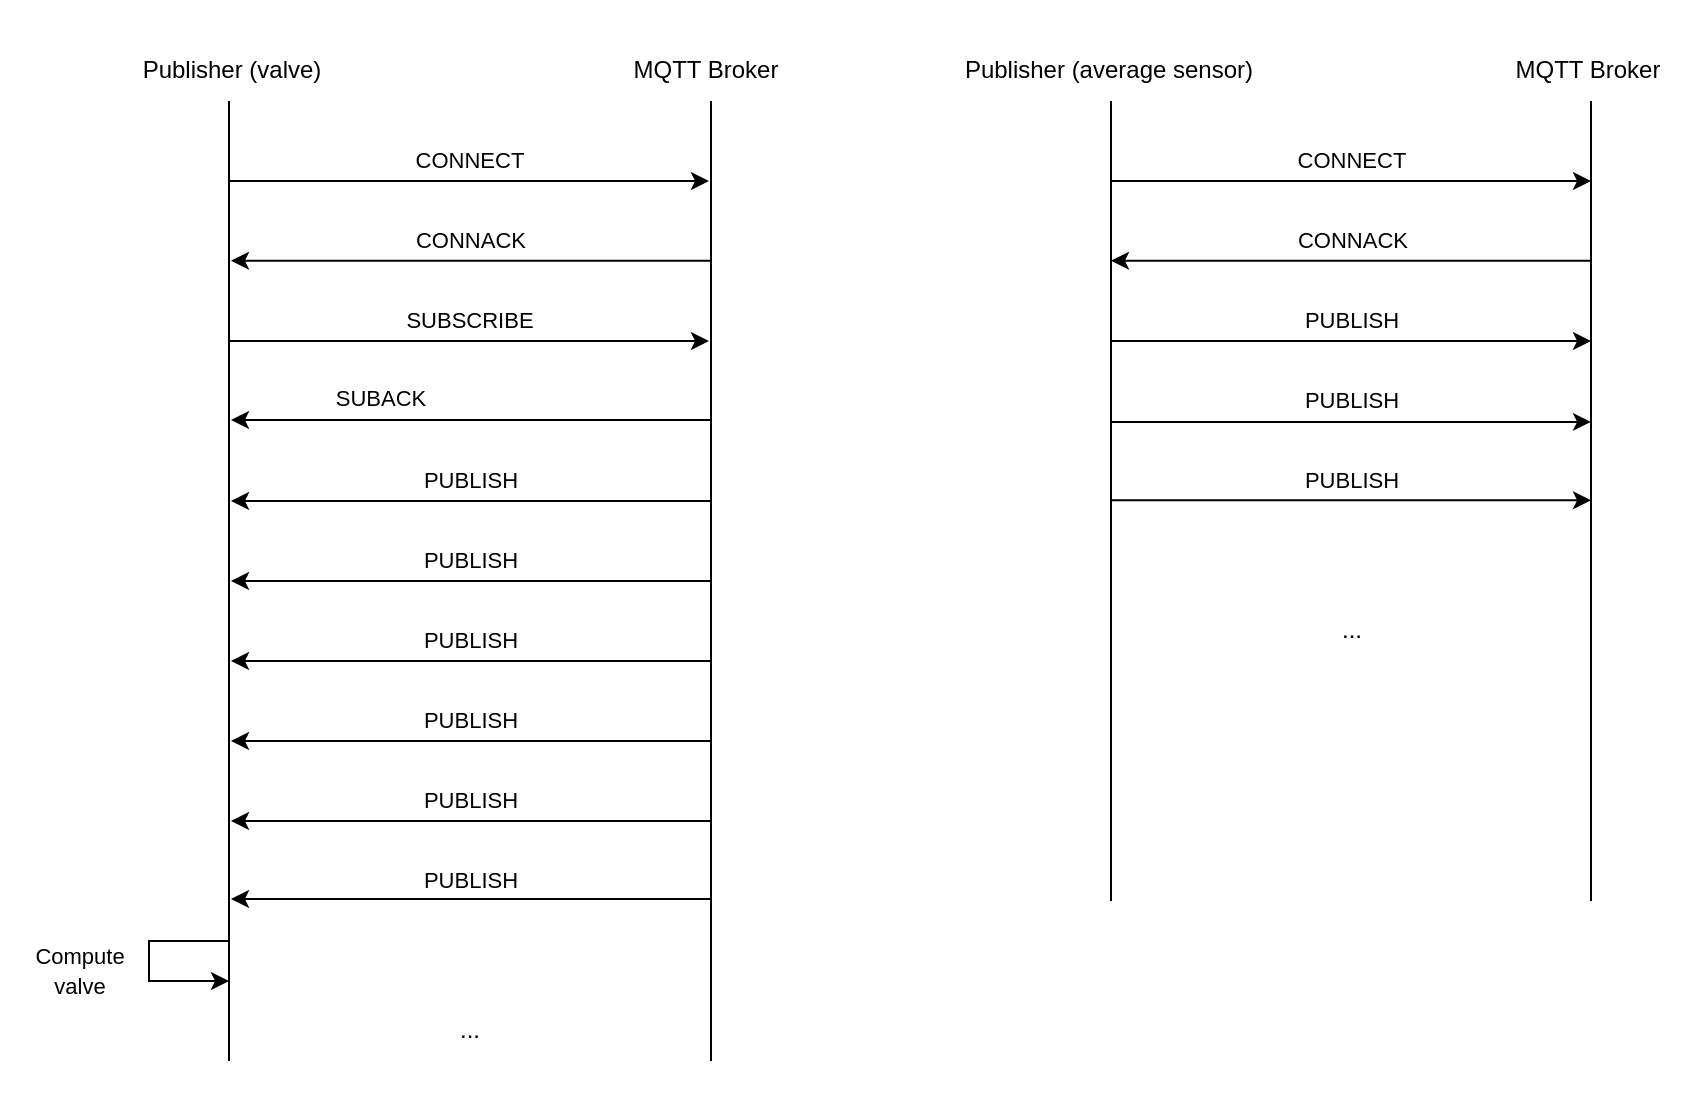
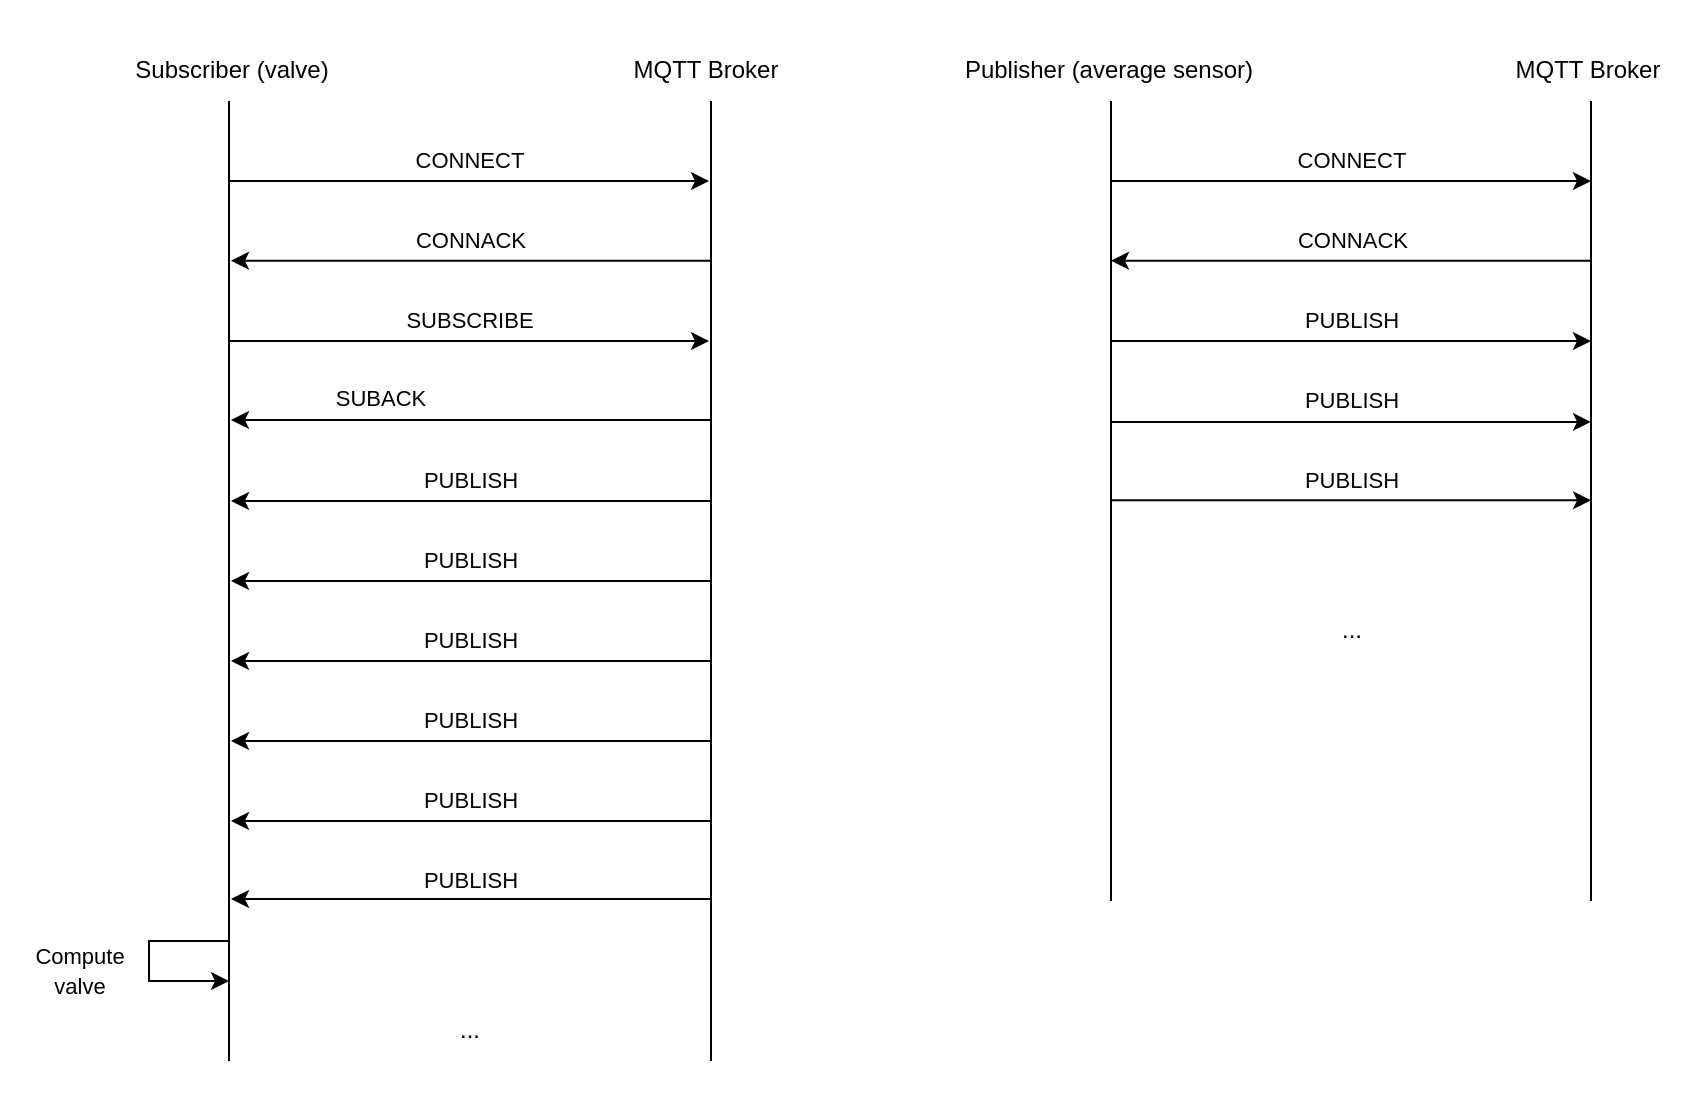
node "Publisher (valve)": label "Publisher (valve)" -> "Subscriber (valve)"
